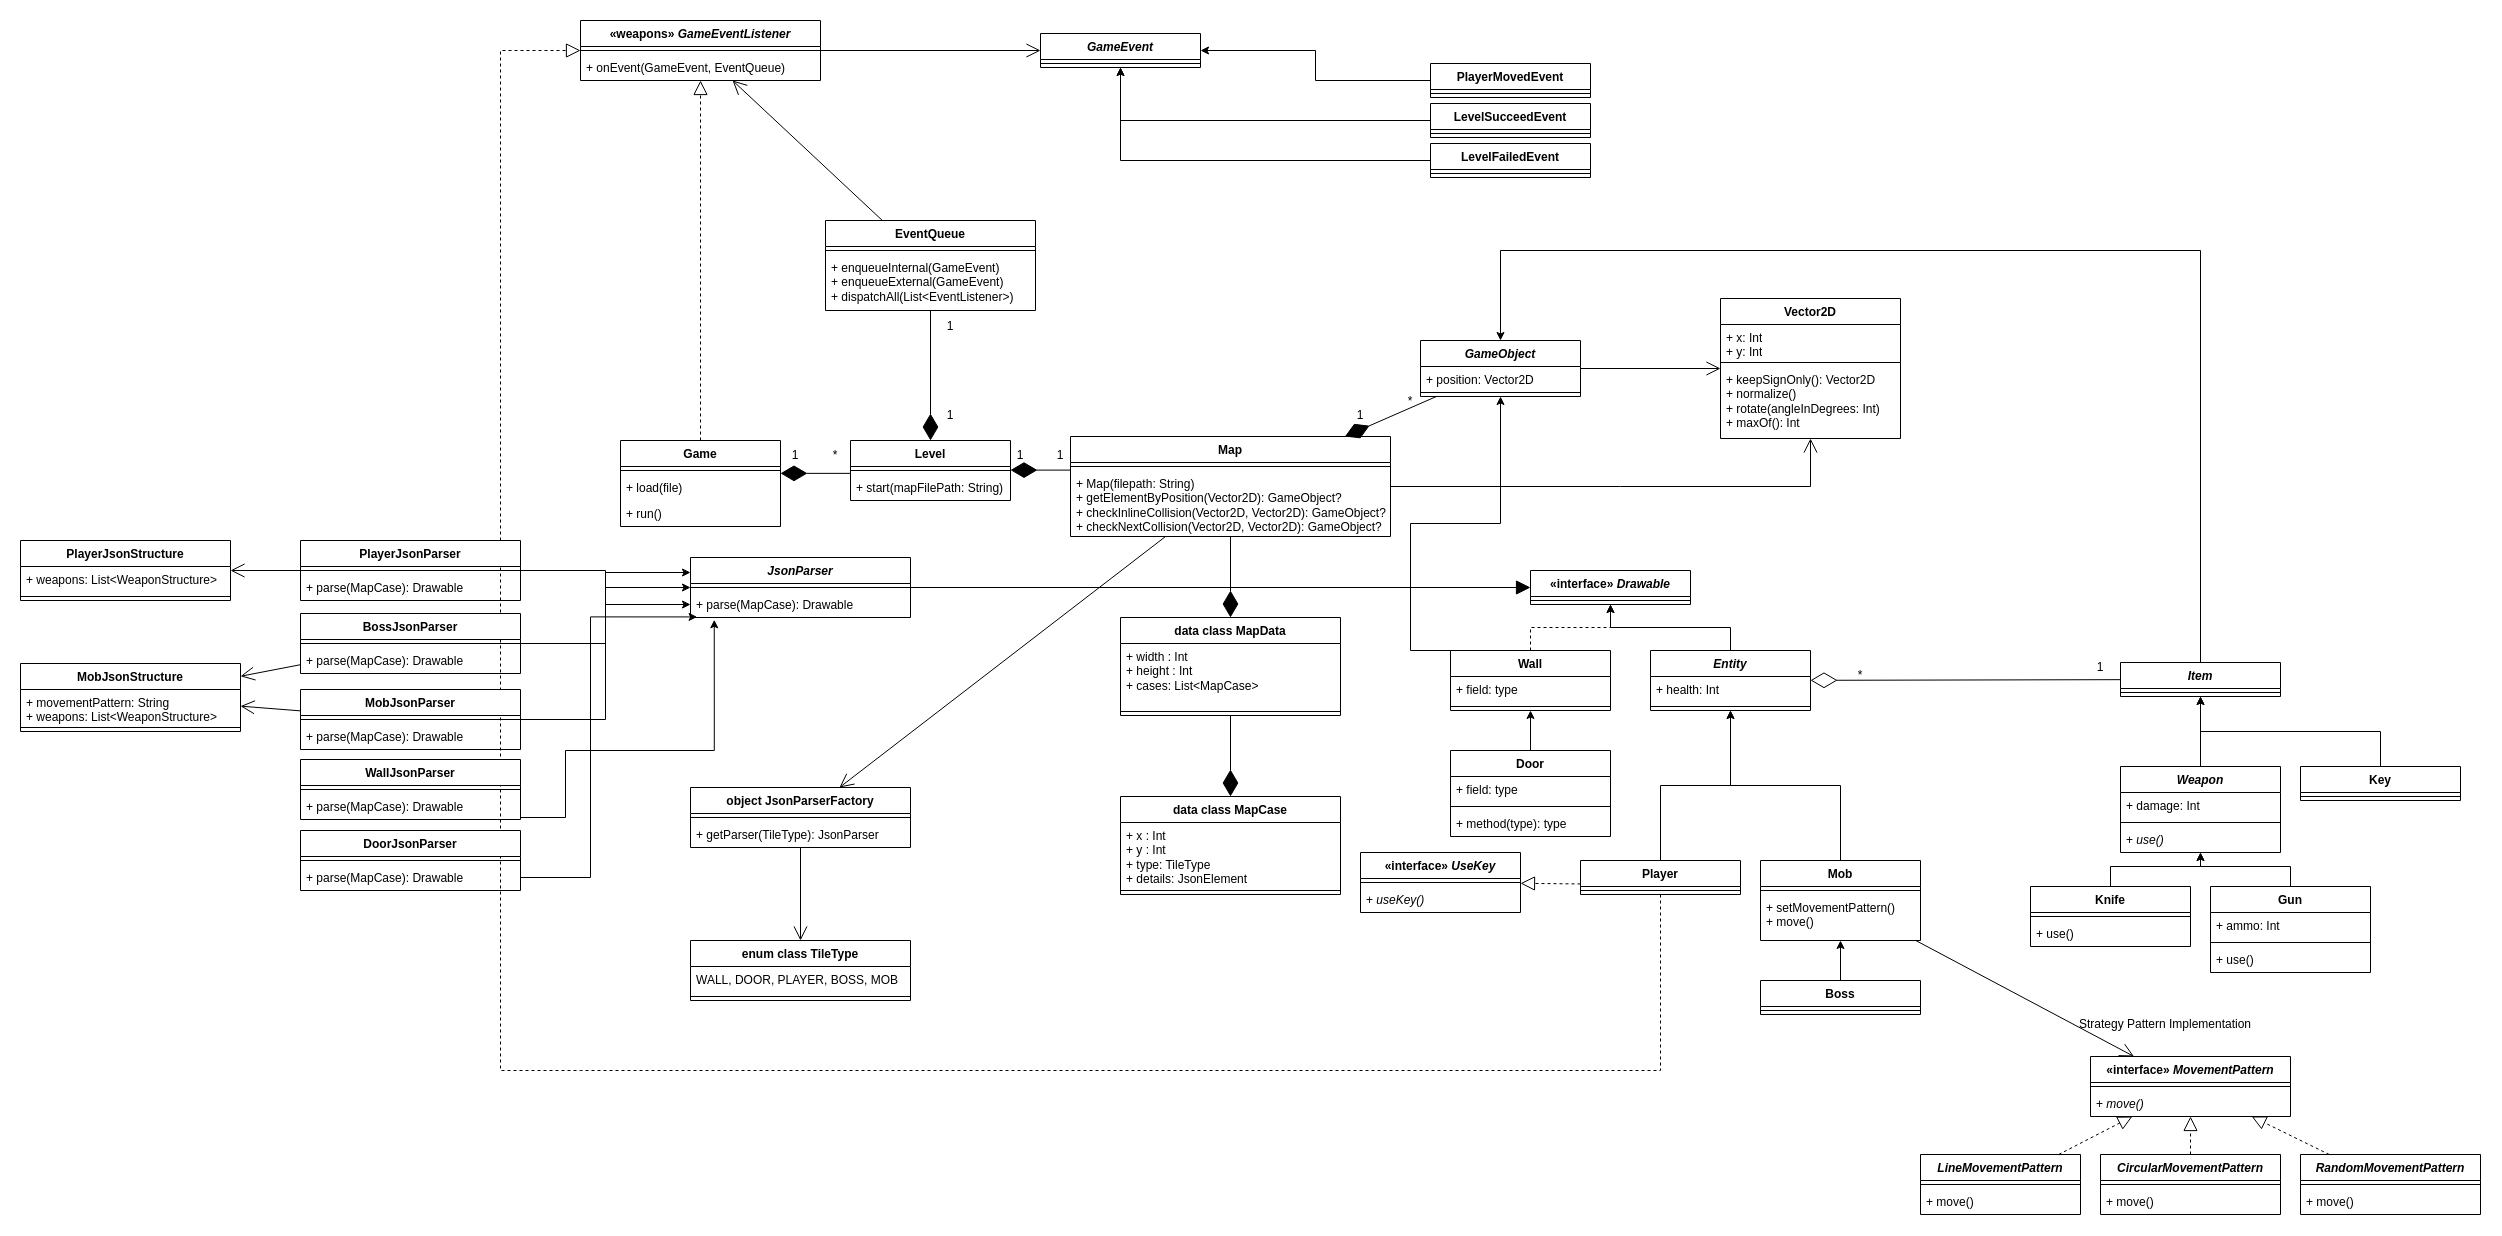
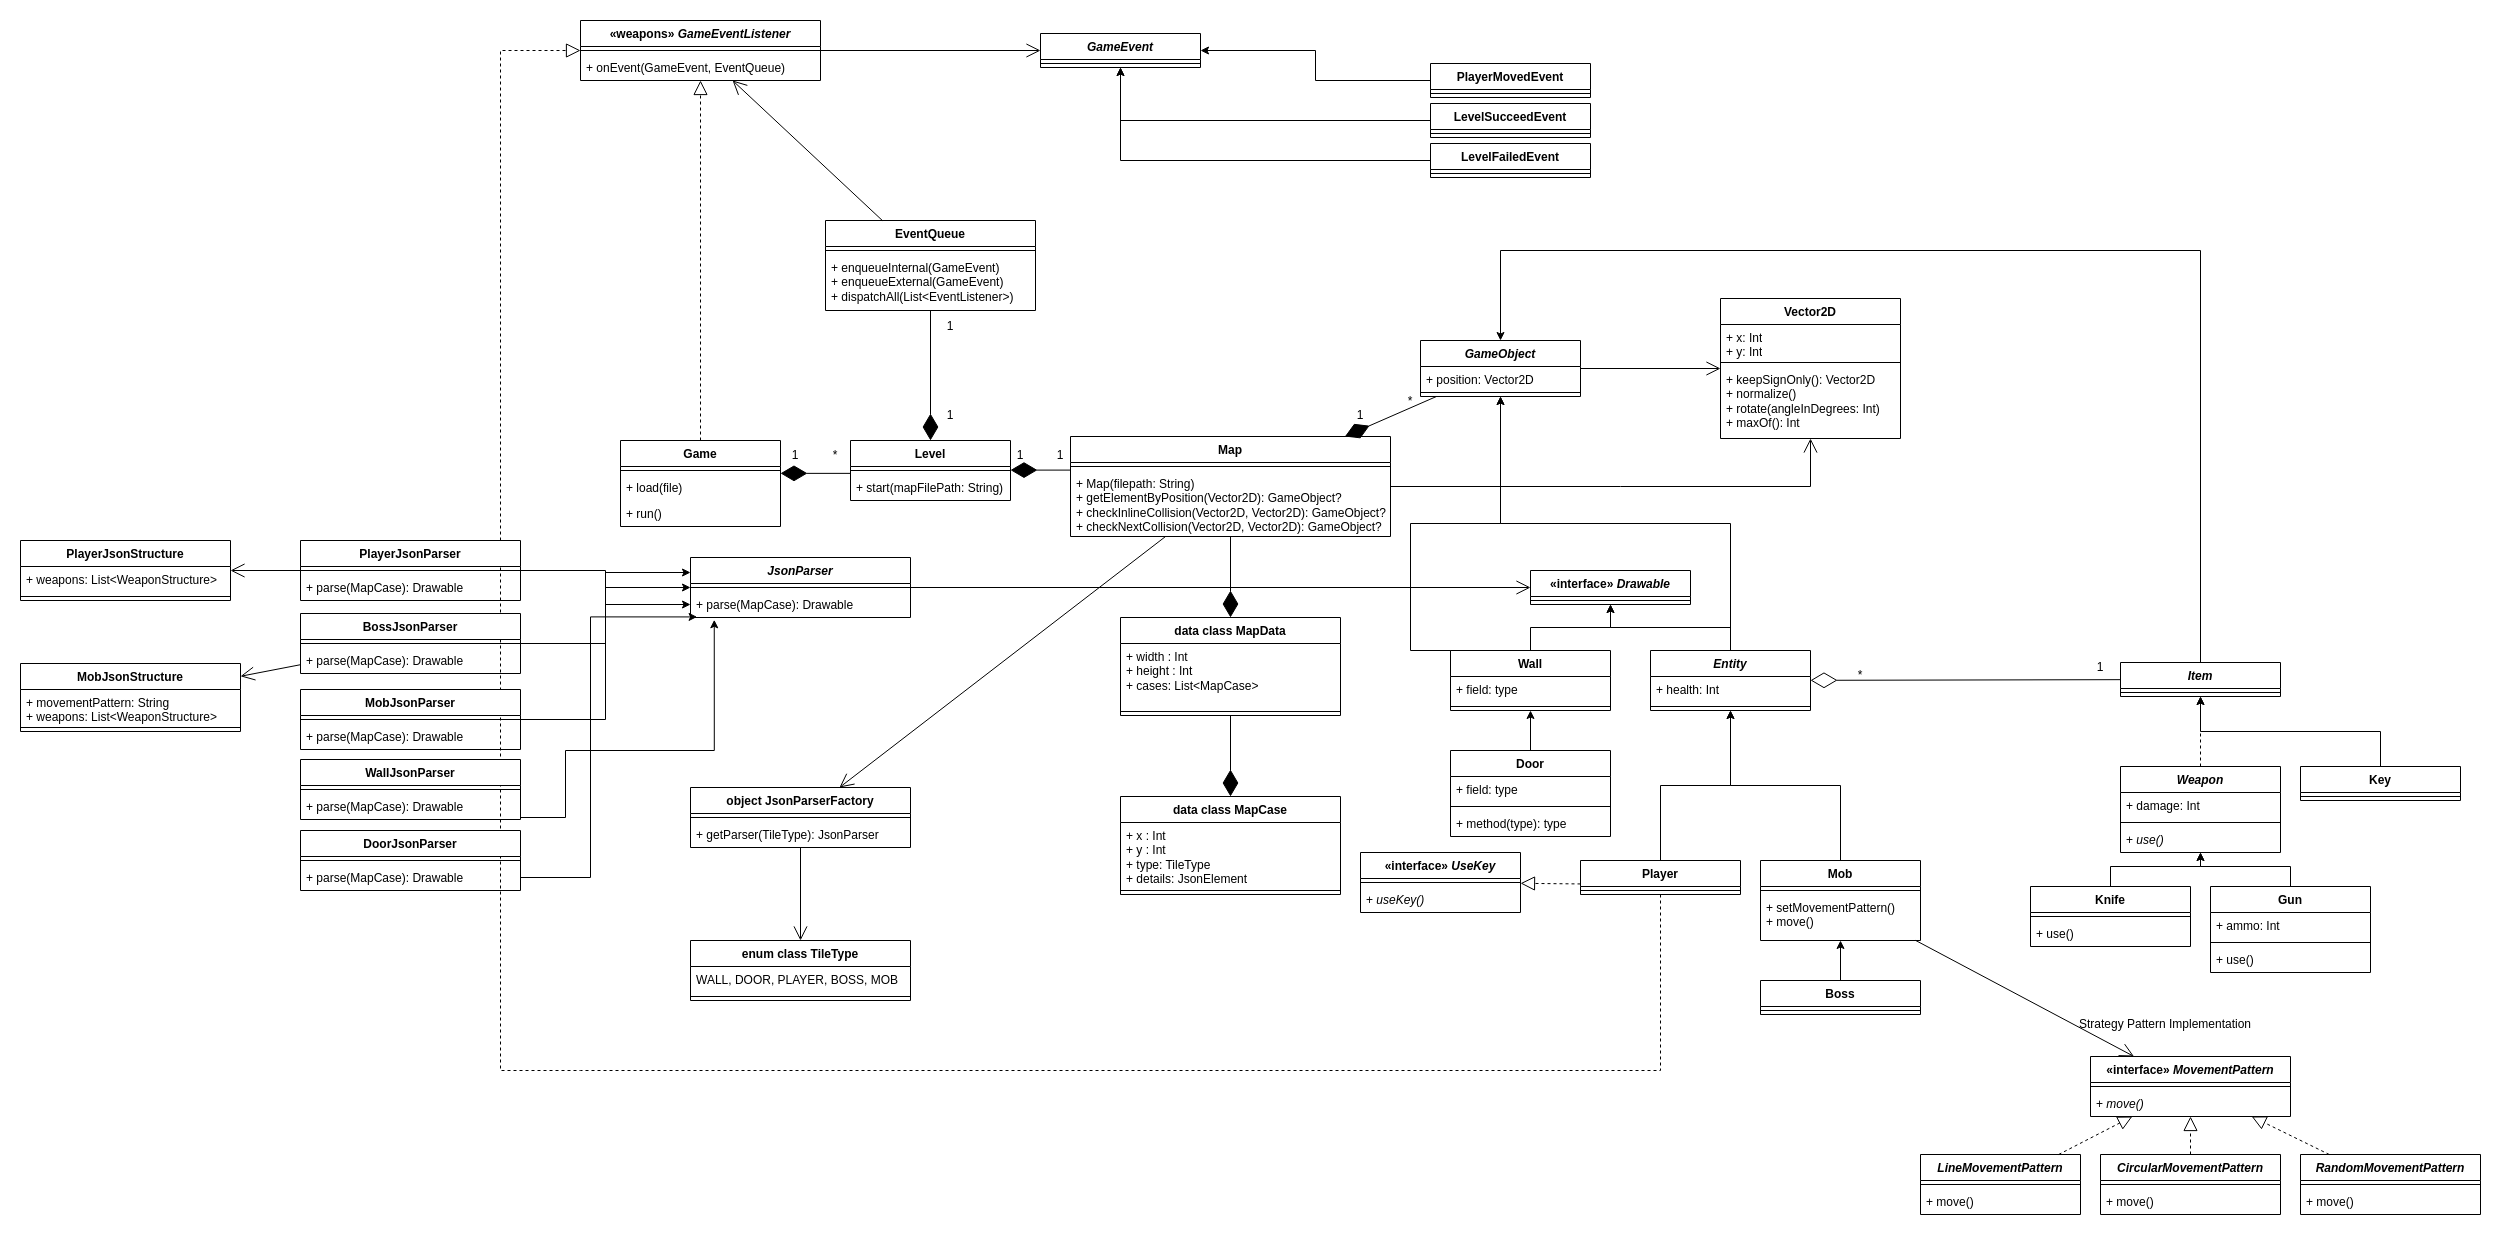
edge "Entity" -> "GameObject": added
edge "JsonParser" -> "«interface» Drawable": arrowhead block -> open
edge "Wall" -> "«interface» Drawable": style dashed -> solid
edge "MobJsonParser" -> "MobJsonStructure": removed
edge "Weapon" -> "Item": style solid -> dashed
